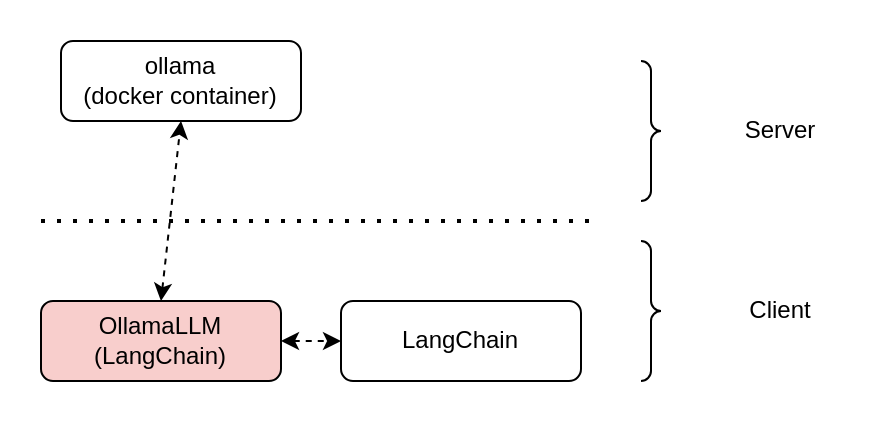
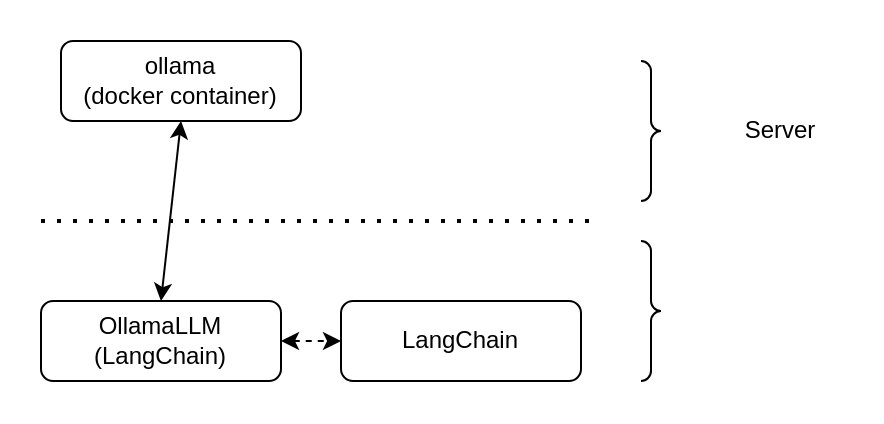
edge "ollama (docker container)" -- "OllamaLLM (LangChain)": style dashed -> solid
node "Client": removed
node "OllamaLLM (LangChain)": fillcolor #f8cecc -> #ffffff
